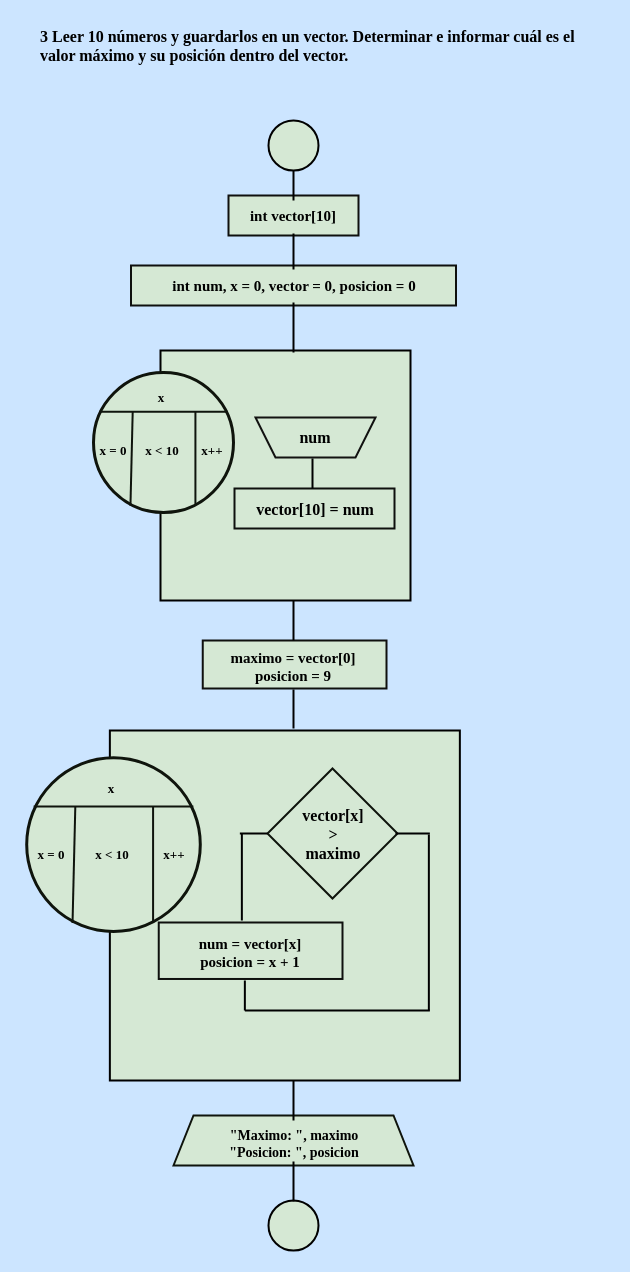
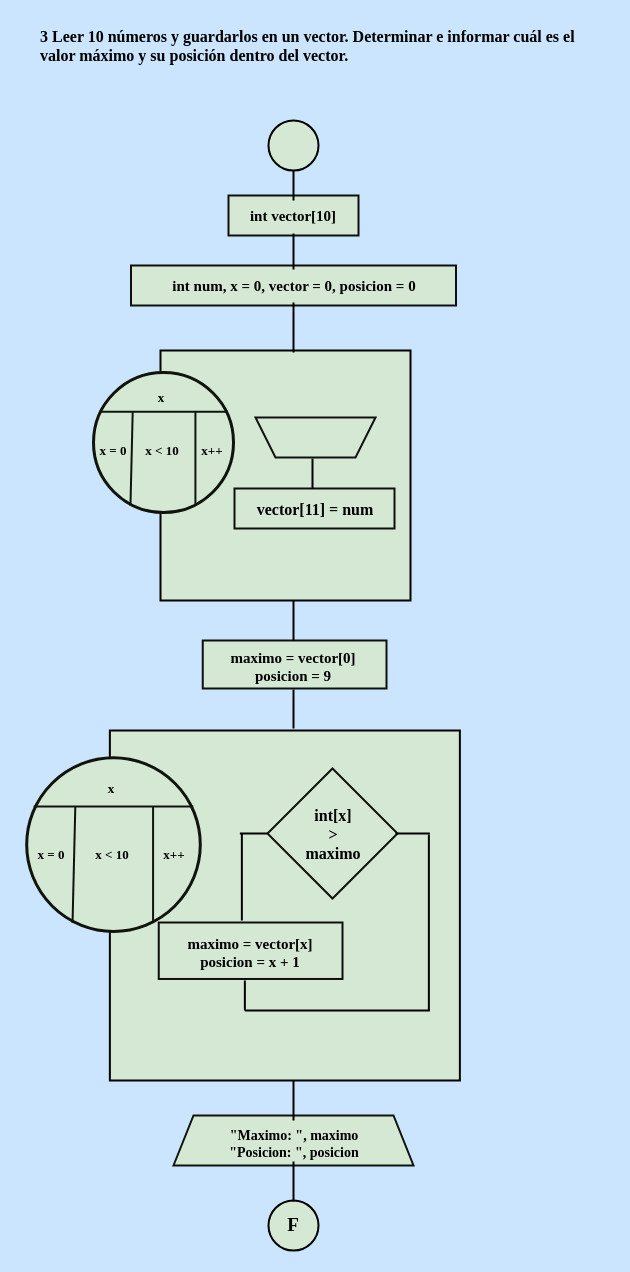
node "num": removed
node "vector[10] = num": label "vector[10] = num" -> "vector[11] = num"
node "vector[x] > maximo": label "vector[x] > maximo" -> "int[x] > maximo"
node "num = vector[x] posicion = x + 1": label "num = vector[x] posicion = x + 1" -> "maximo = vector[x] posicion = x + 1"
node "F": added
